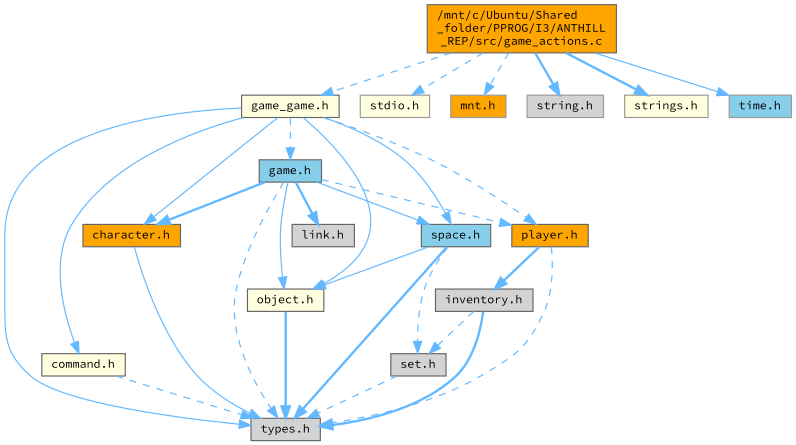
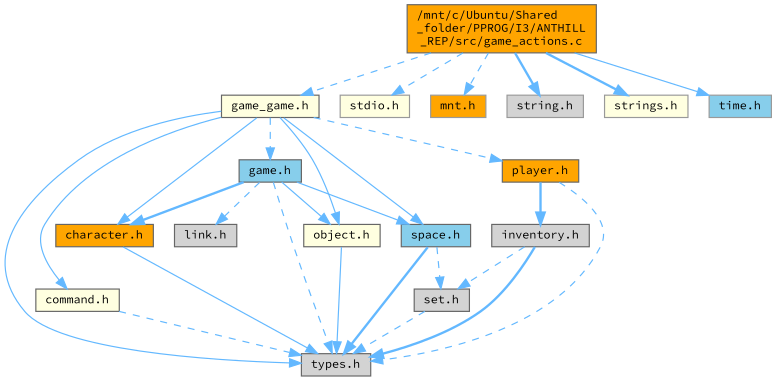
edge "game.h" -> "link.h": style bold -> dashed
edge "game.h" -> "player.h": removed
edge "space.h" -> "object.h": removed
edge "object.h" -> "types.h": style bold -> solid
